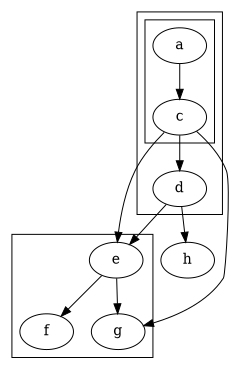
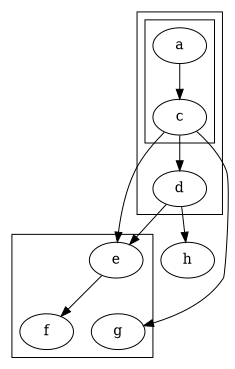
edge "e" -> "g": removed
